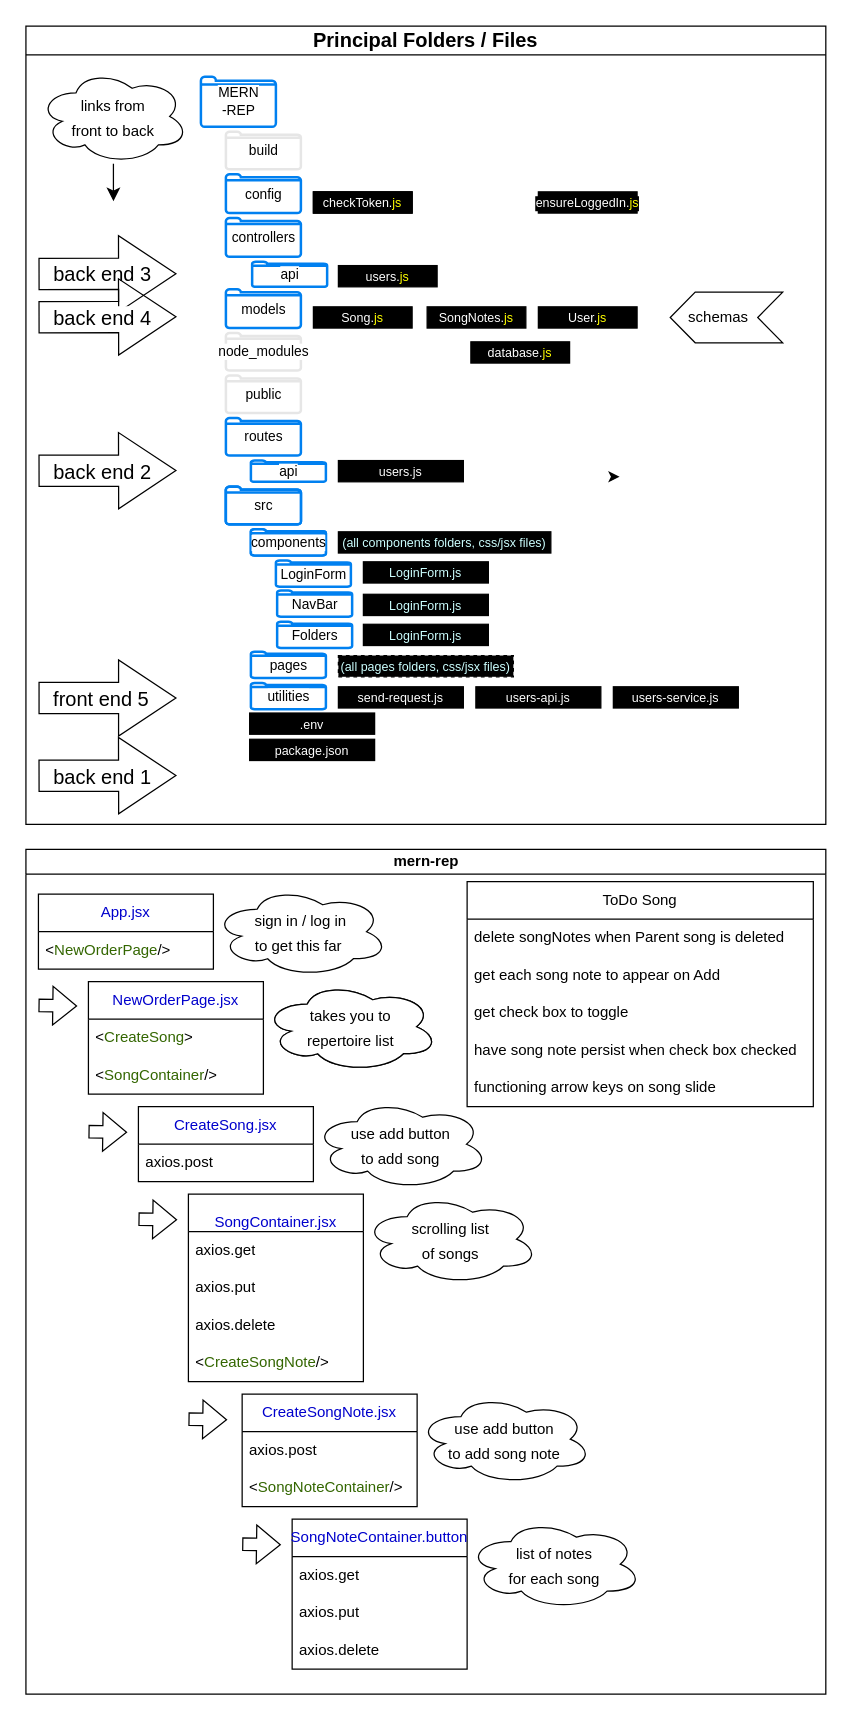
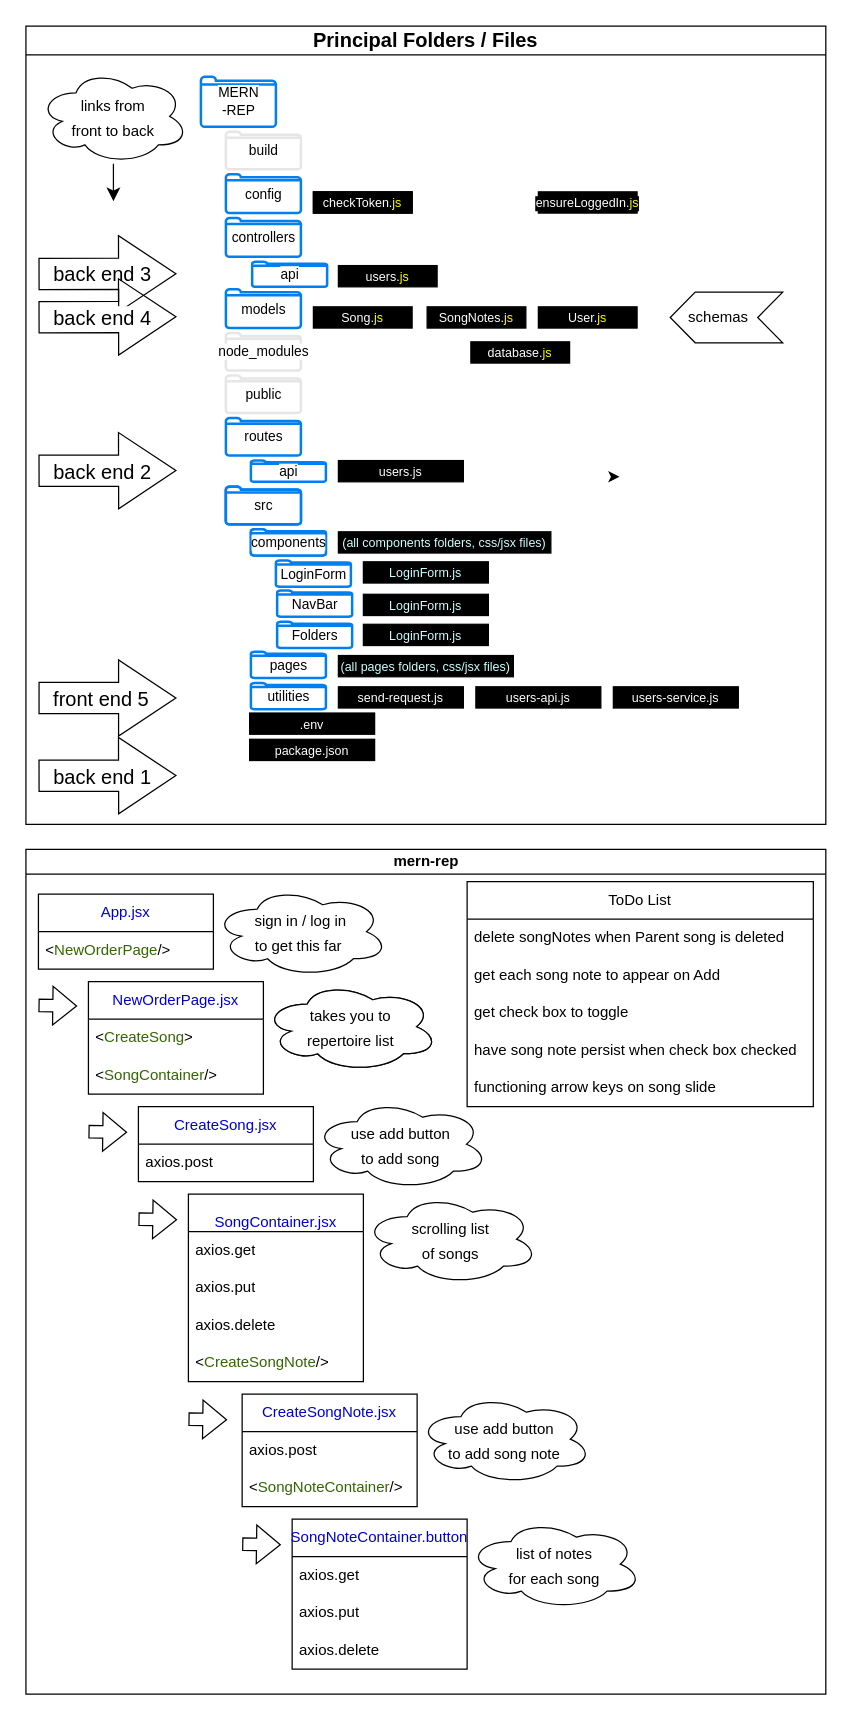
node "(all pages folders, css/jsx files)": style dashed -> solid
node "ToDo Song": label "ToDo Song" -> "ToDo List"
